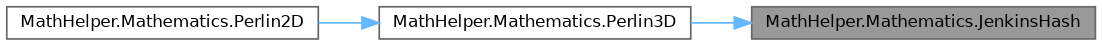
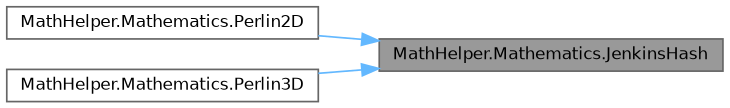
edge "MathHelper.Mathematics.Perlin2D" -> "MathHelper.Mathematics.Perlin3D": now "MathHelper.Mathematics.Perlin2D" -> "MathHelper.Mathematics.JenkinsHash"
